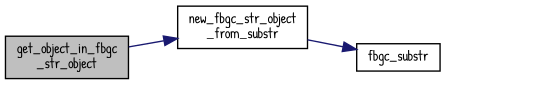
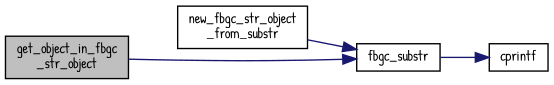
edge "get_object_in_fbgc _str_object" -> "new_fbgc_str_object _from_substr": now "get_object_in_fbgc _str_object" -> "fbgc_substr"
node "cprintf": added
